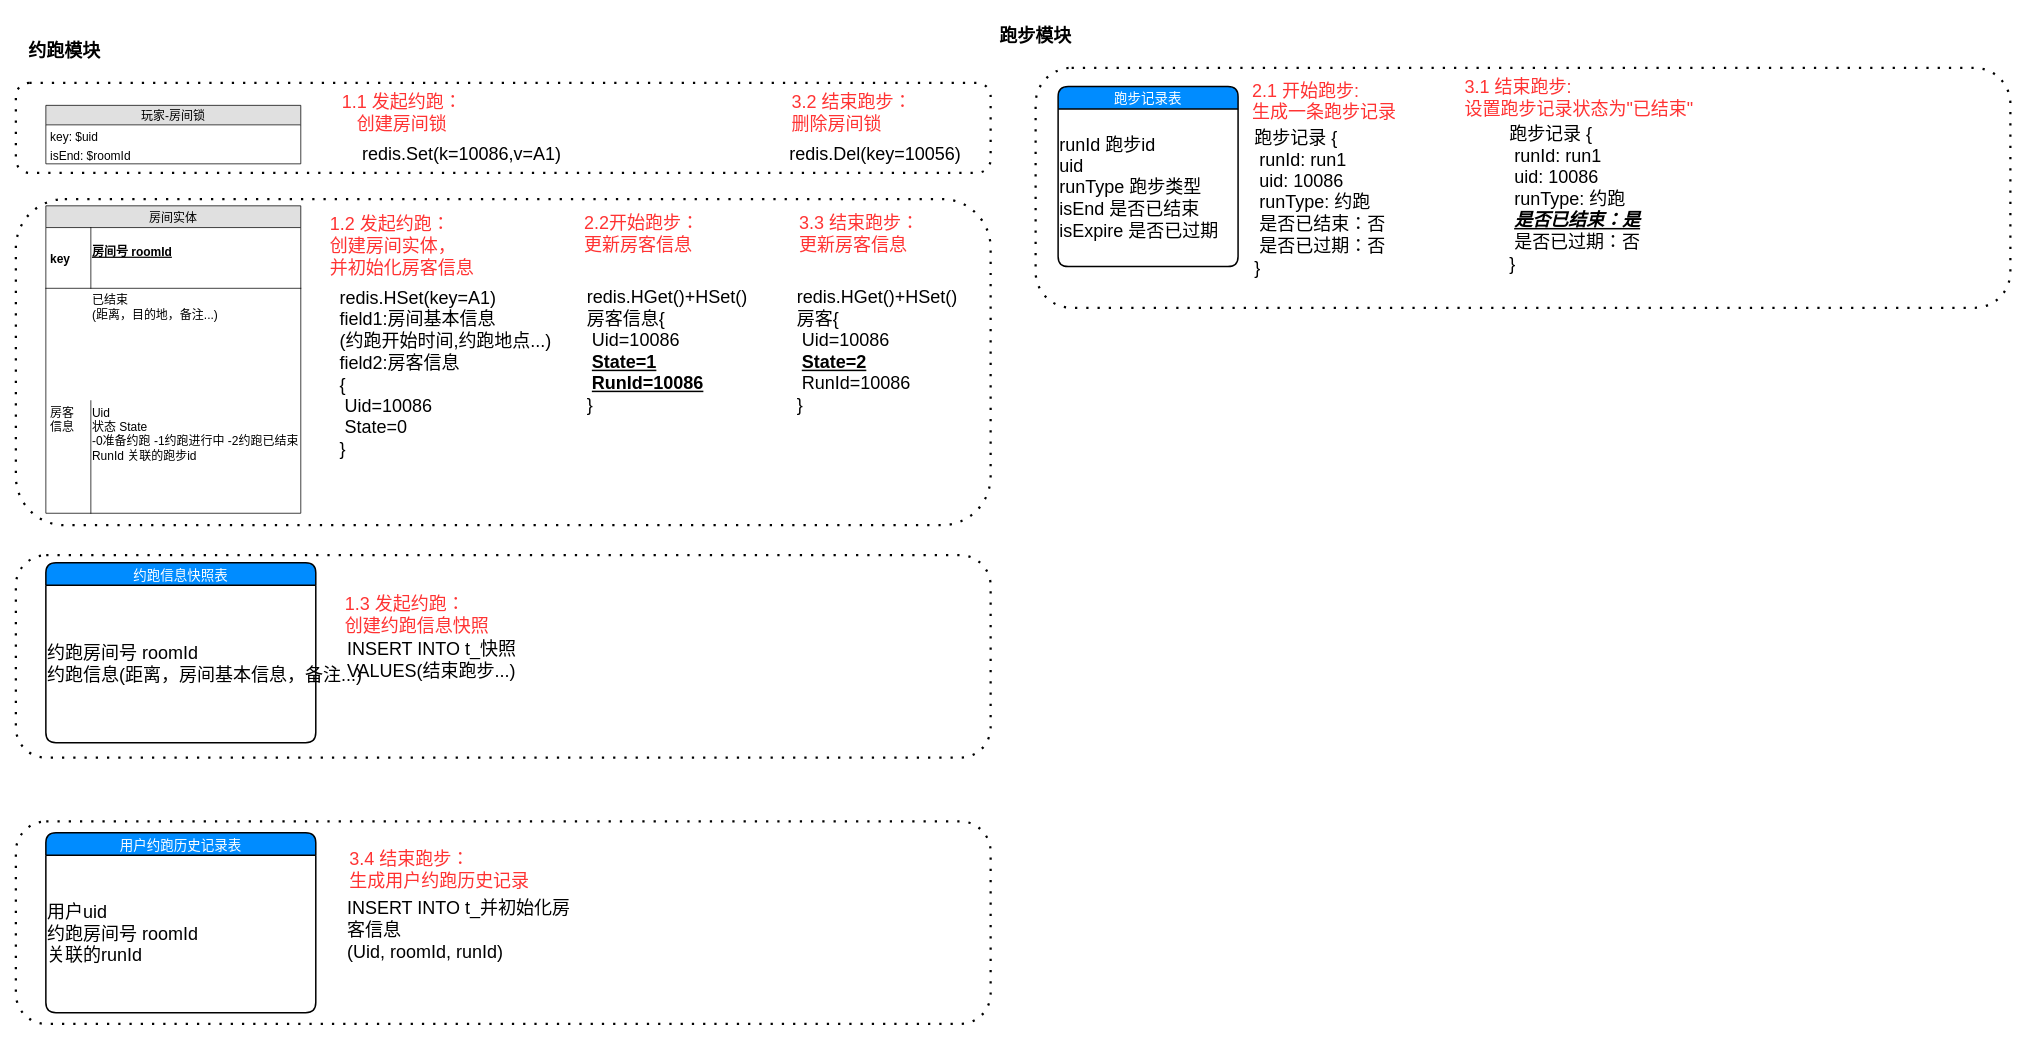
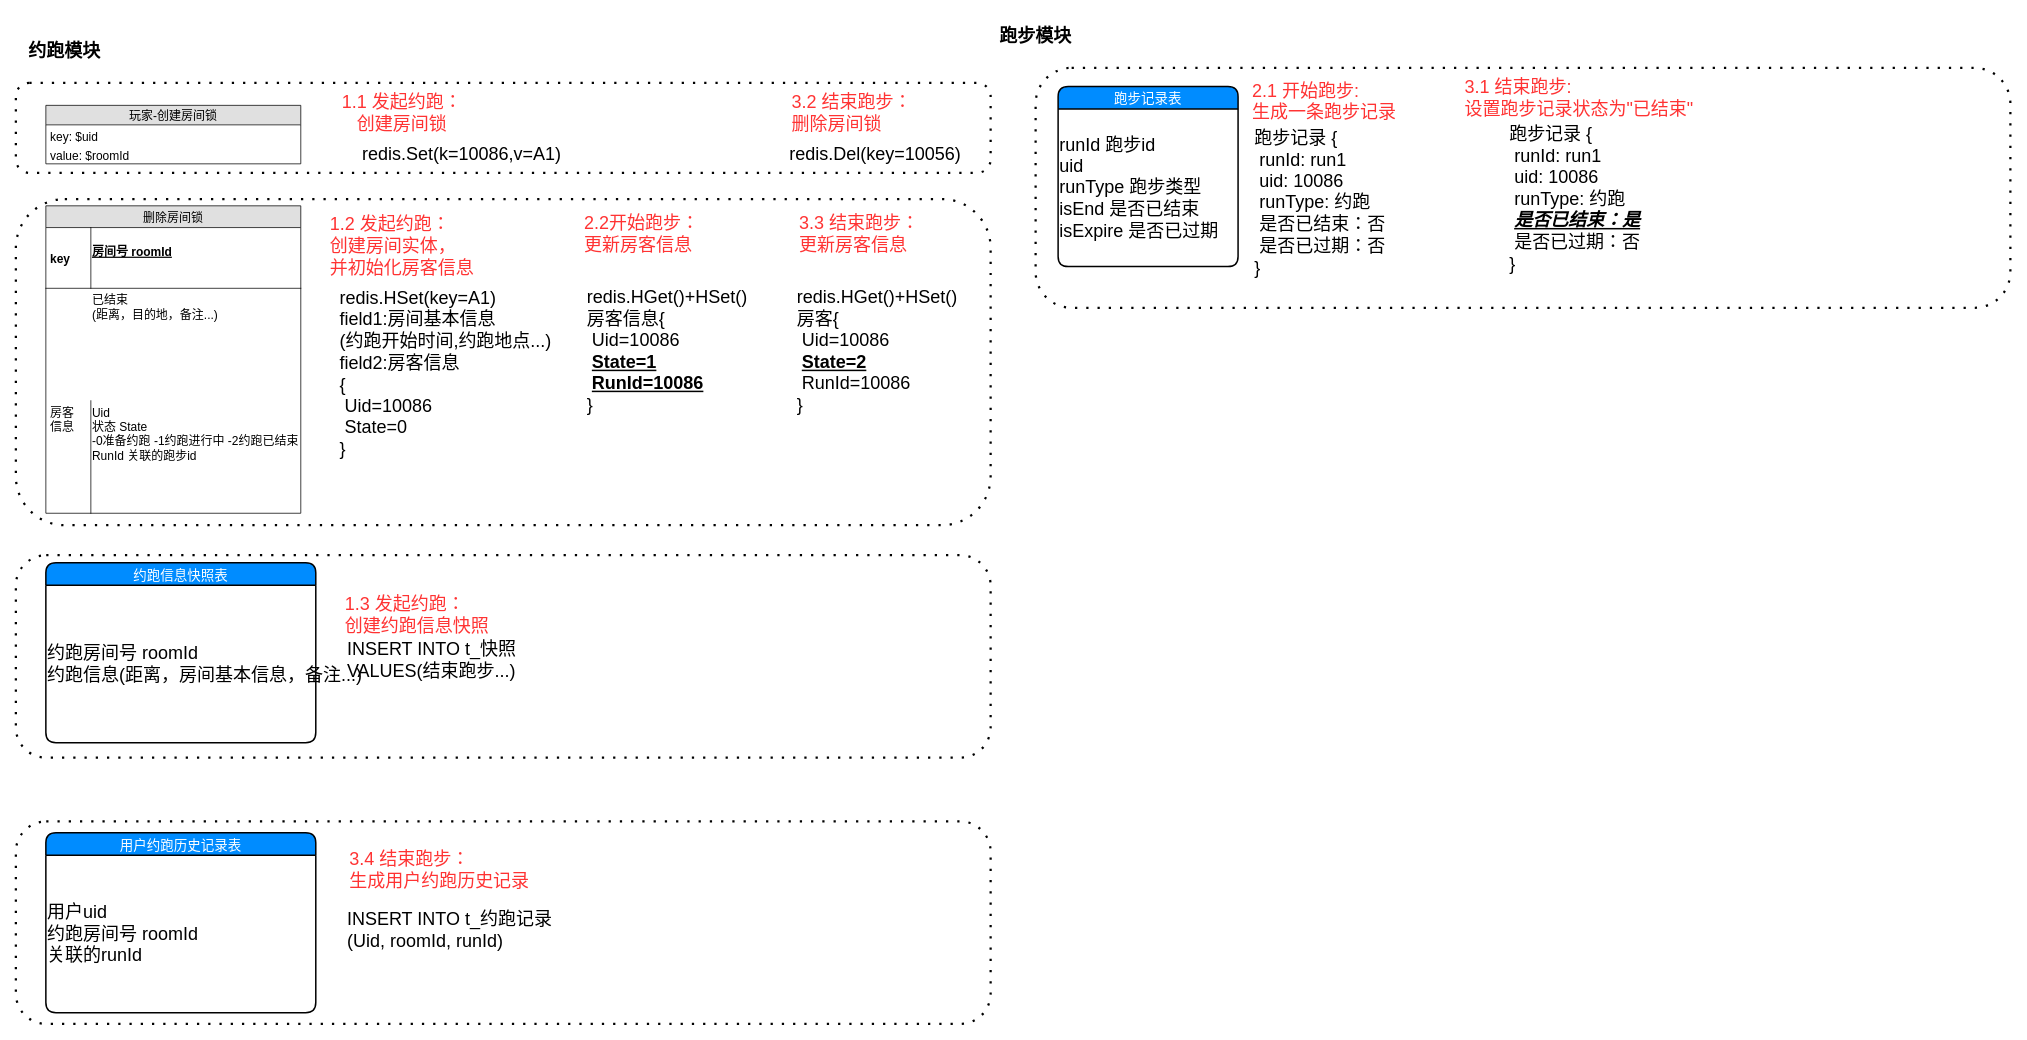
node "玩家-房间锁": label "玩家-房间锁" -> "玩家-创建房间锁"
node "isEnd: $roomId": label "isEnd: $roomId" -> "value: $roomId"
node "房间实体": label "房间实体" -> "删除房间锁"
node "INSERT INTO t_并初始化房客信息 (Uid, roomId, runId)": label "INSERT INTO t_并初始化房客信息 (Uid, roomId, runId)" -> "INSERT INTO t_约跑记录 (Uid, roomId, runId)"
